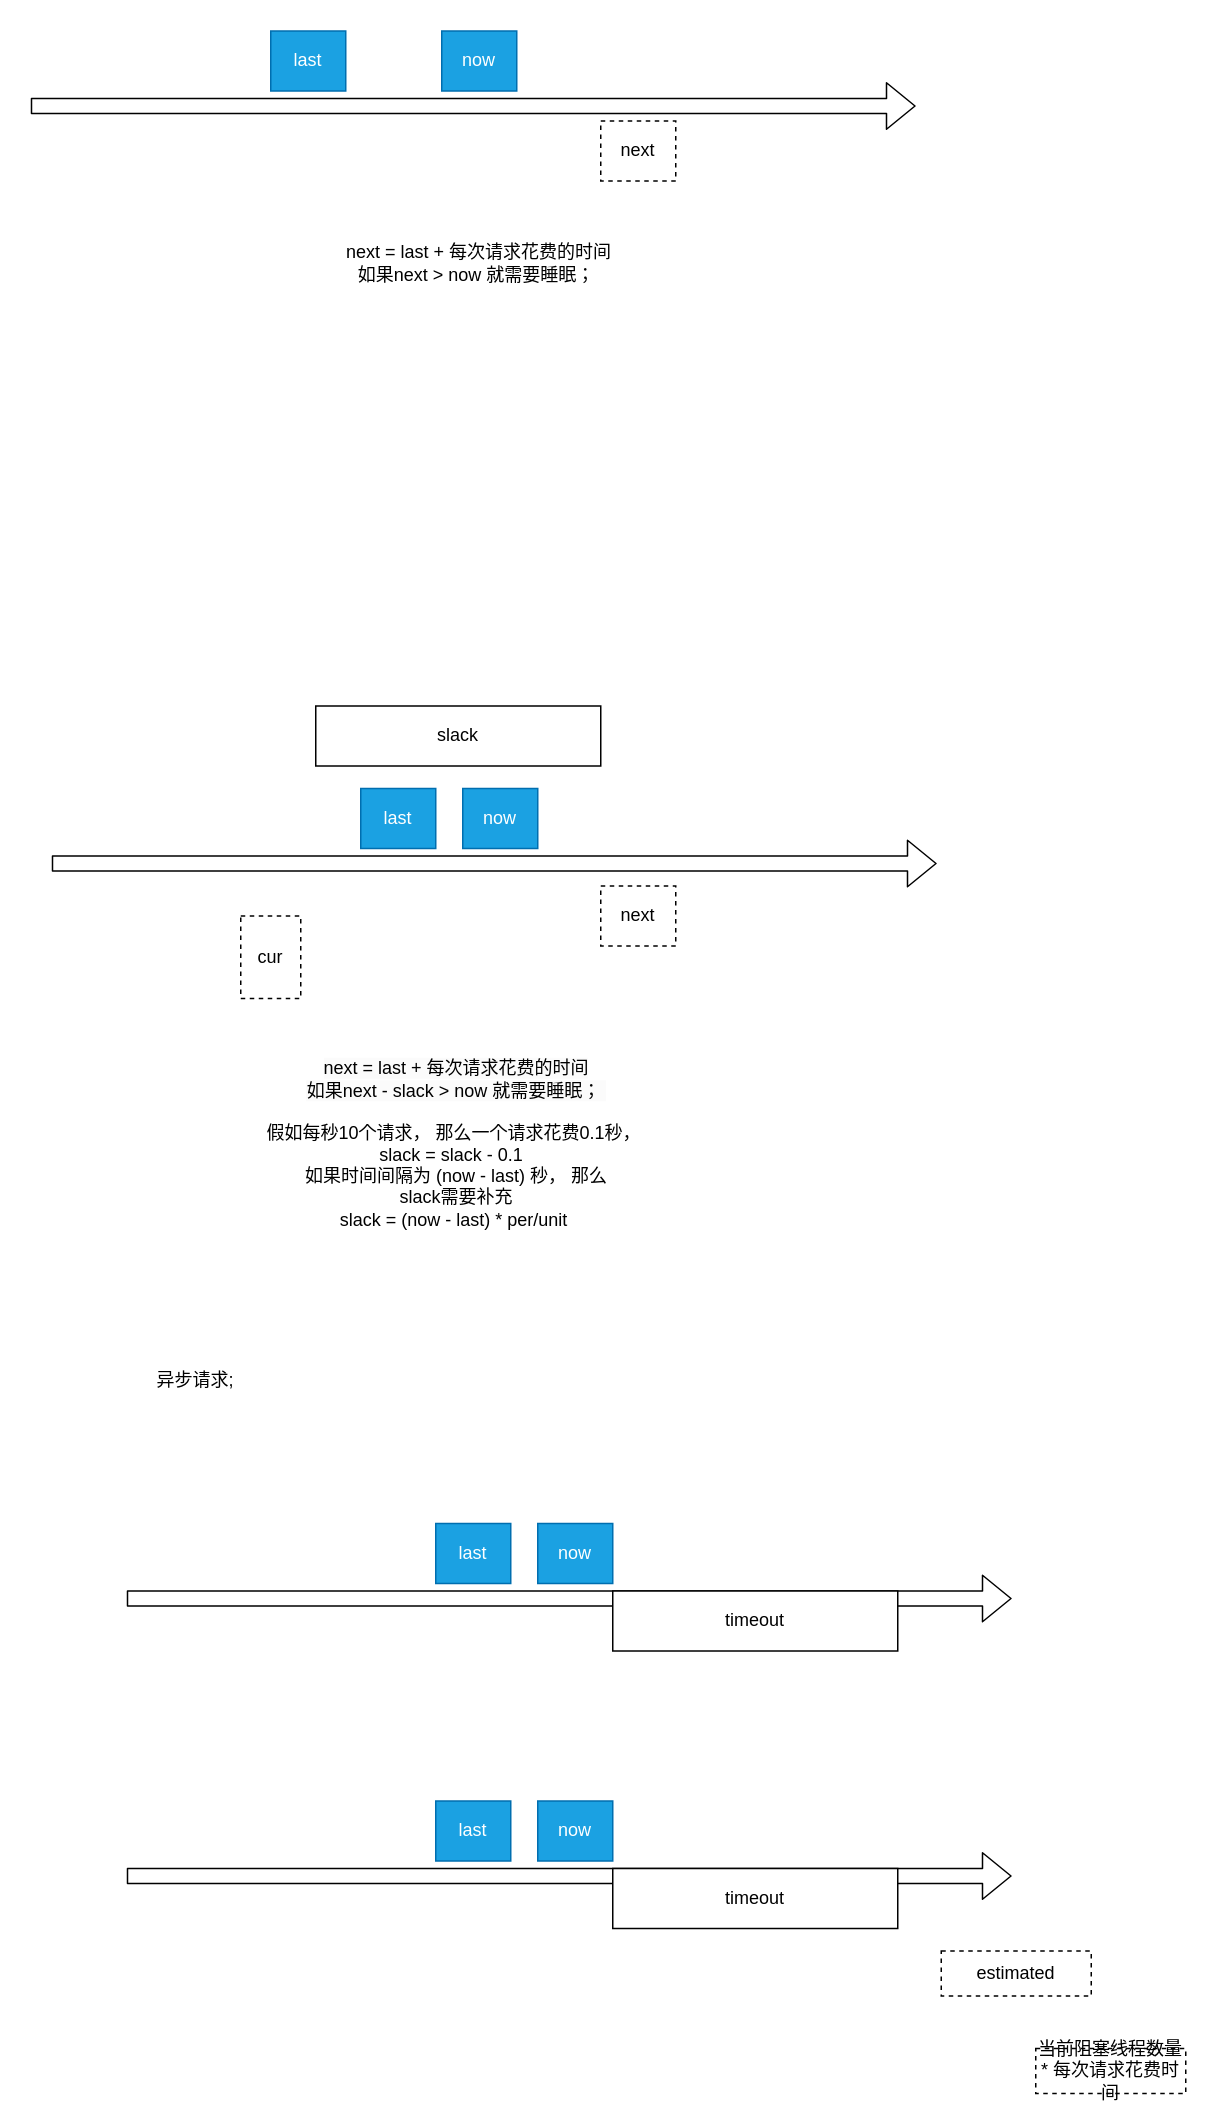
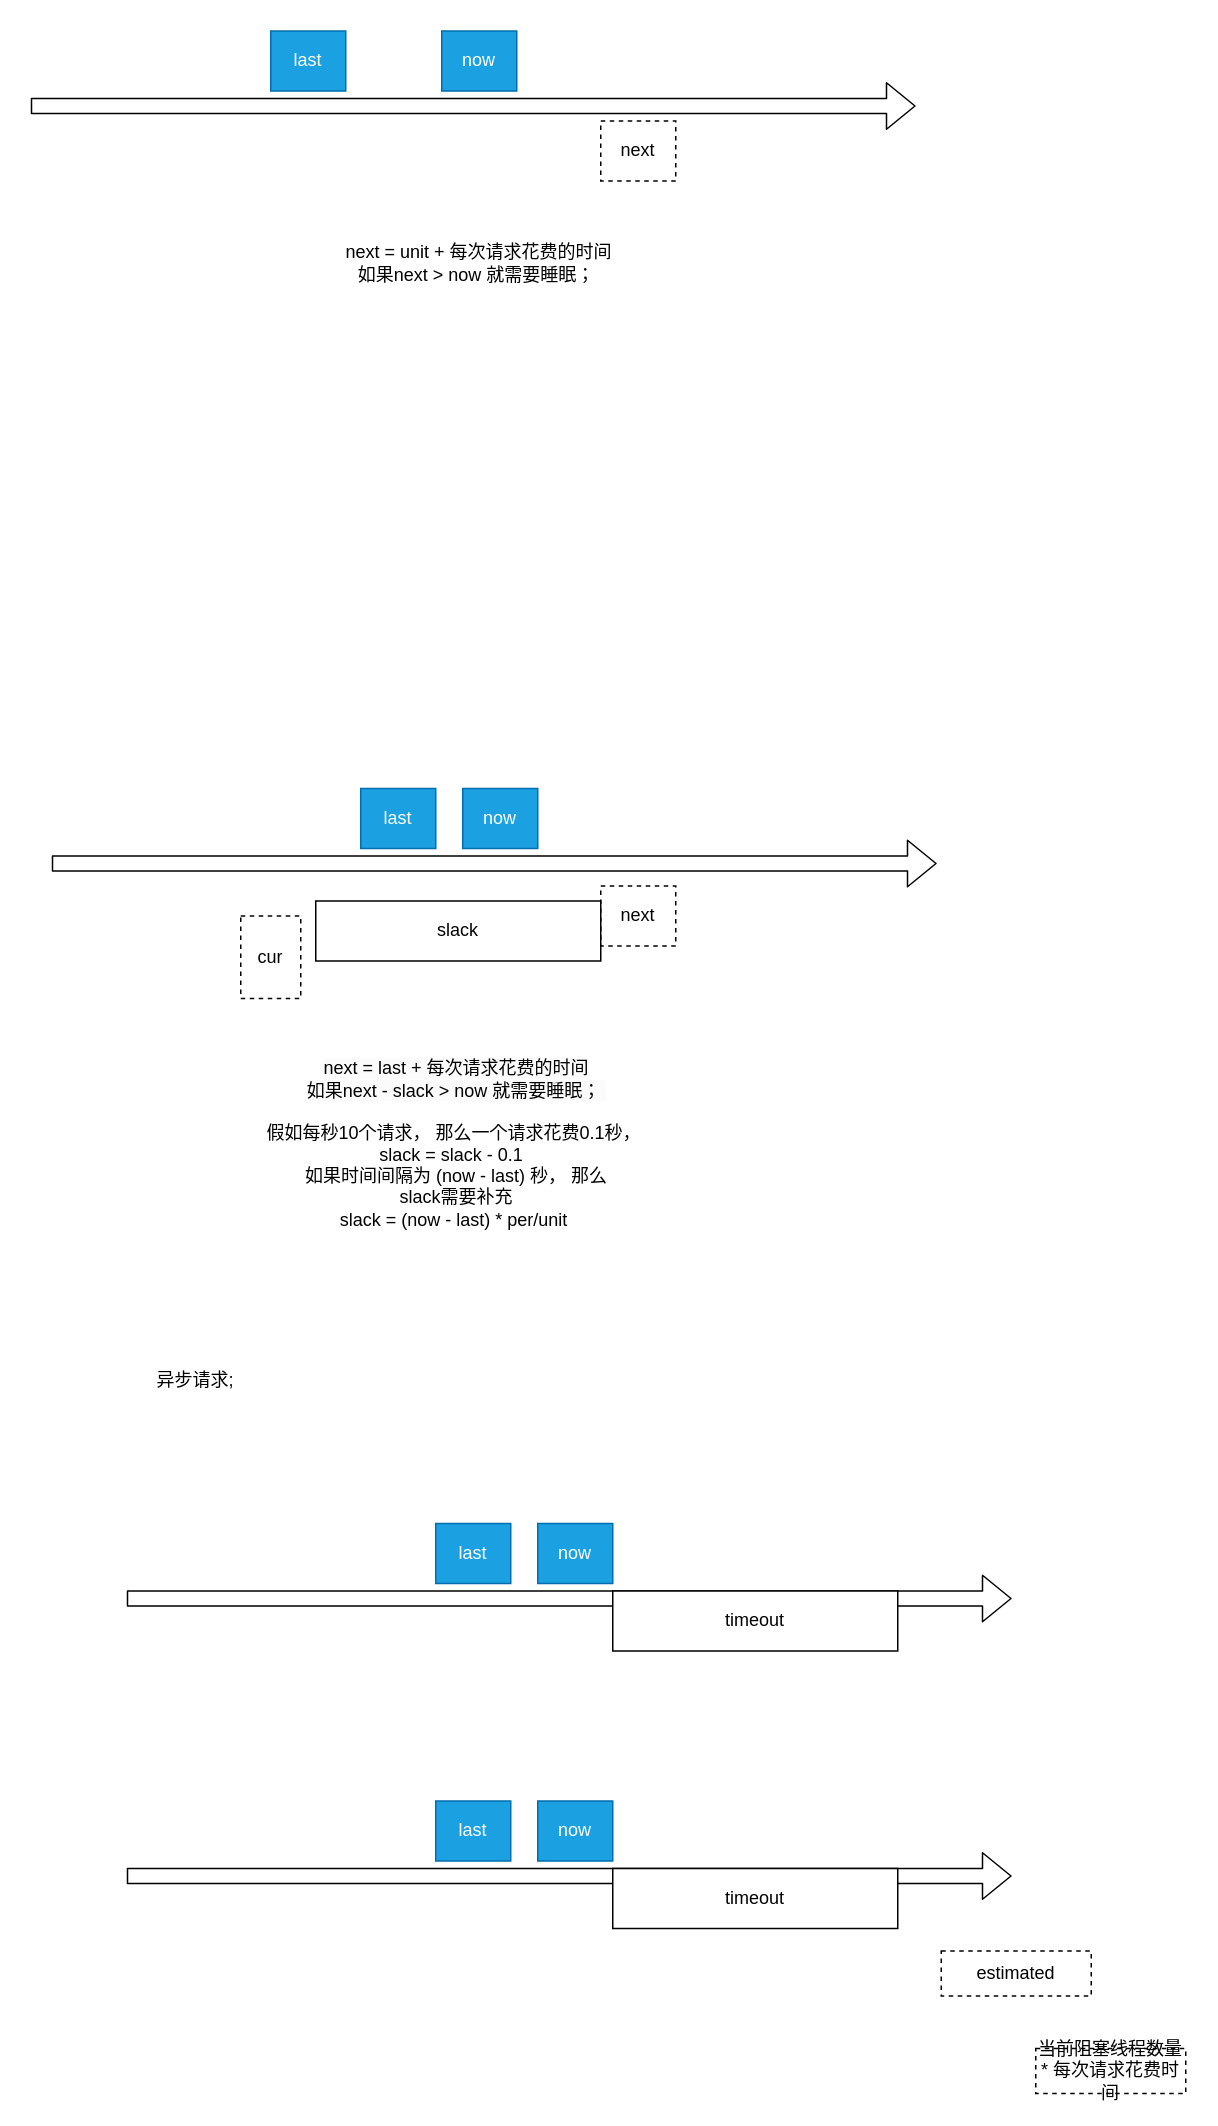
node "next = last + 每次请求花费的时间 如果next > now 就需要睡眠；": label "next = last + 每次请求花费的时间 如果next > now 就需要睡眠；" -> "next = unit + 每次请求花费的时间 如果next > now 就需要睡眠；"
node "slack": moved (458, 736) -> (458, 931)
